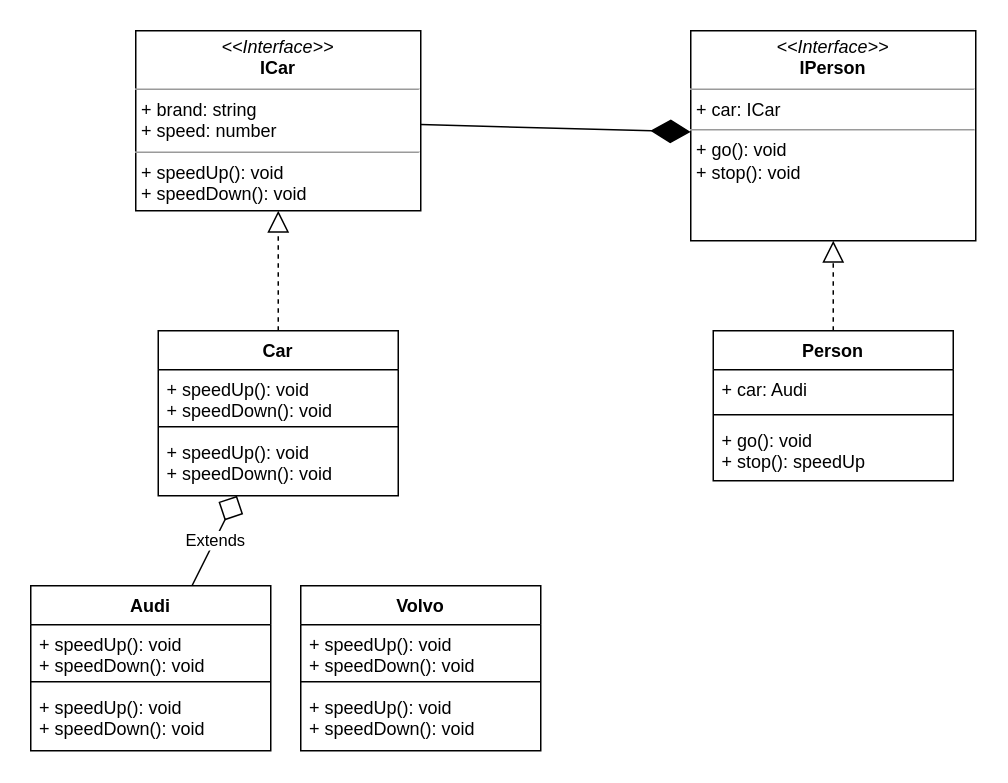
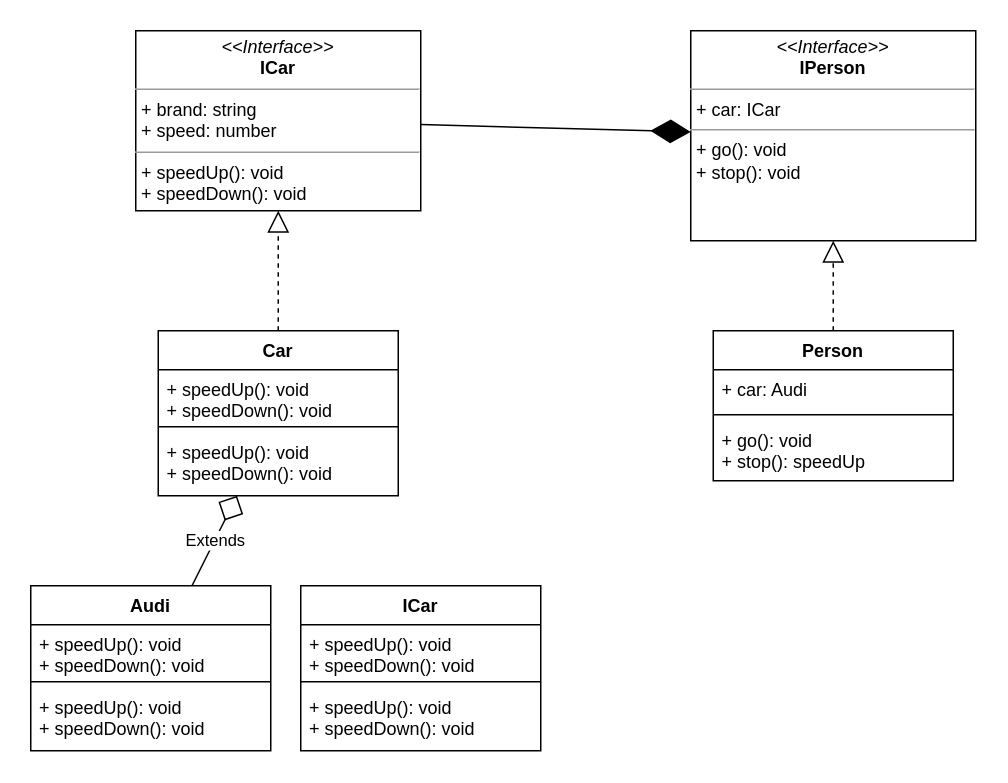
node "Volvo": label "Volvo" -> "ICar"
